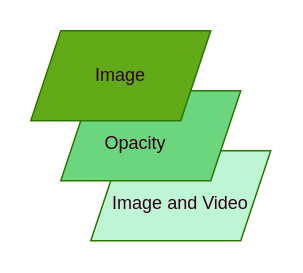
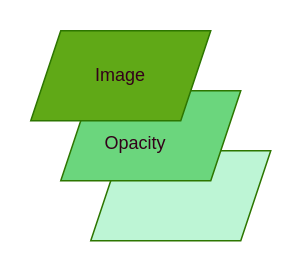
node "Image and Video": removed
